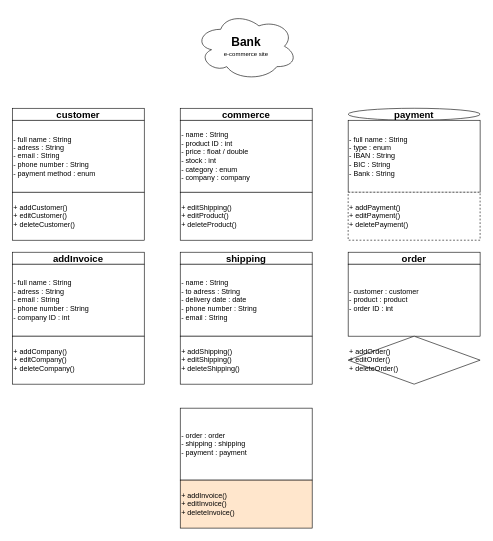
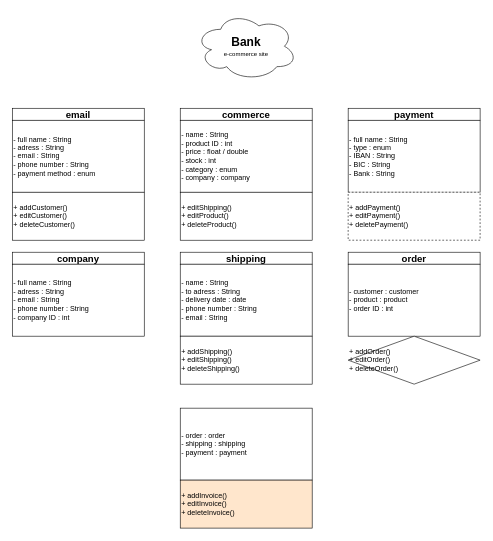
node "customer": label "customer" -> "email"
node "payment": shape ellipse -> rectangle
node "addInvoice": label "addInvoice" -> "company"
node "+ addCompany() + editCompany() + deleteCompany()": removed
